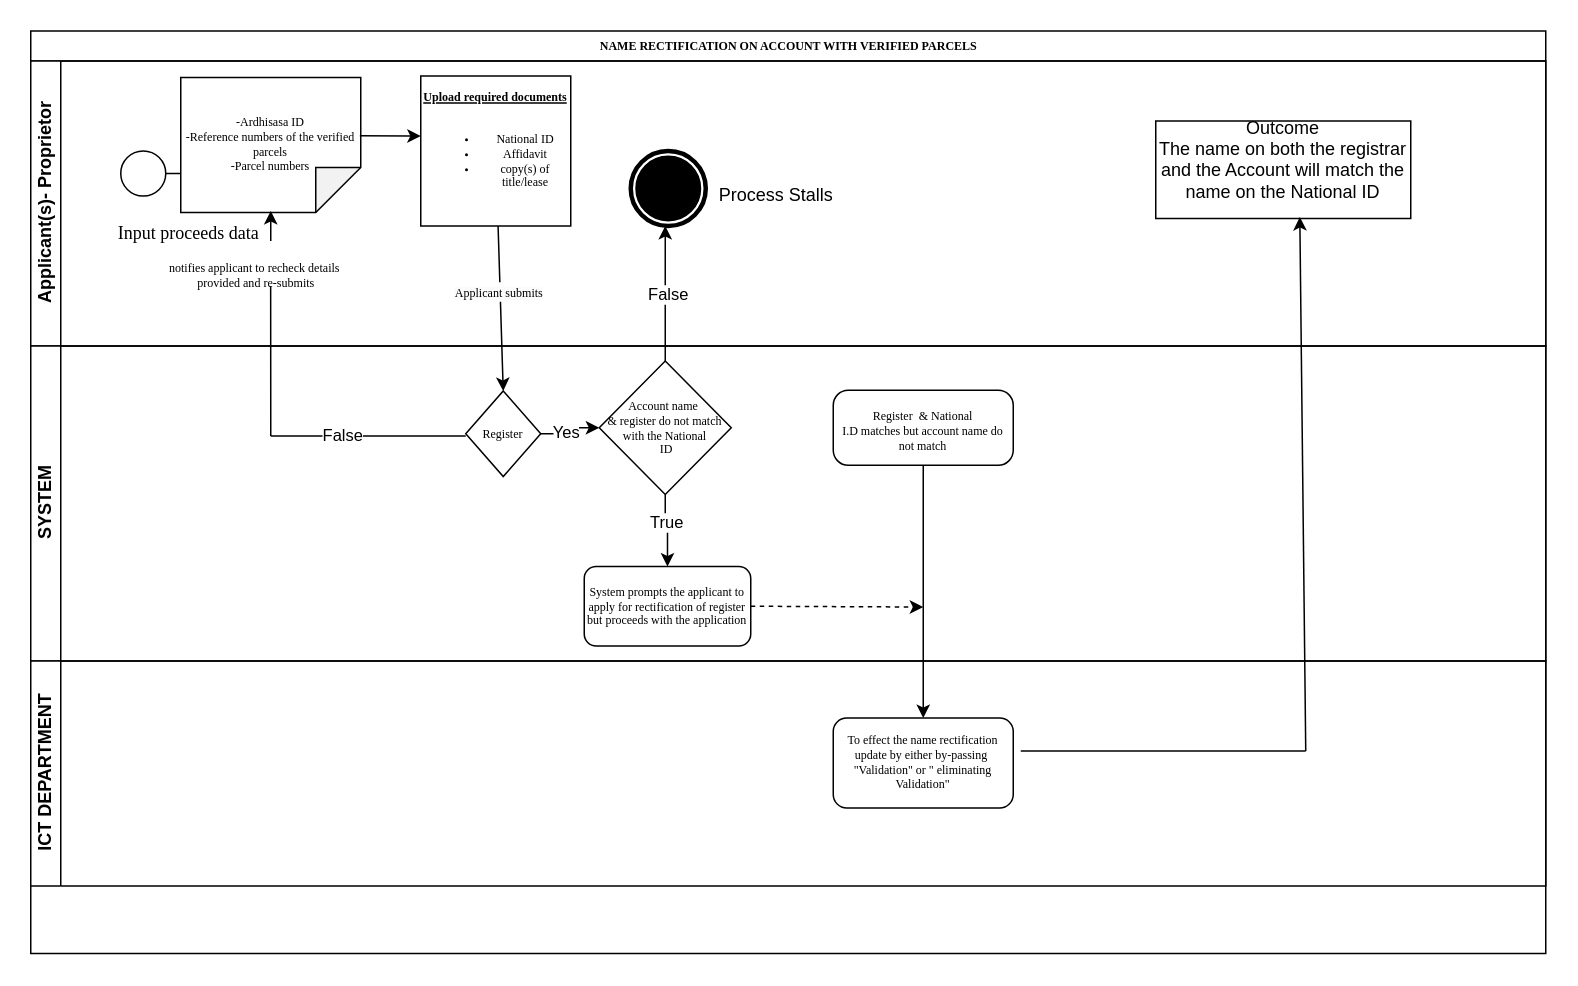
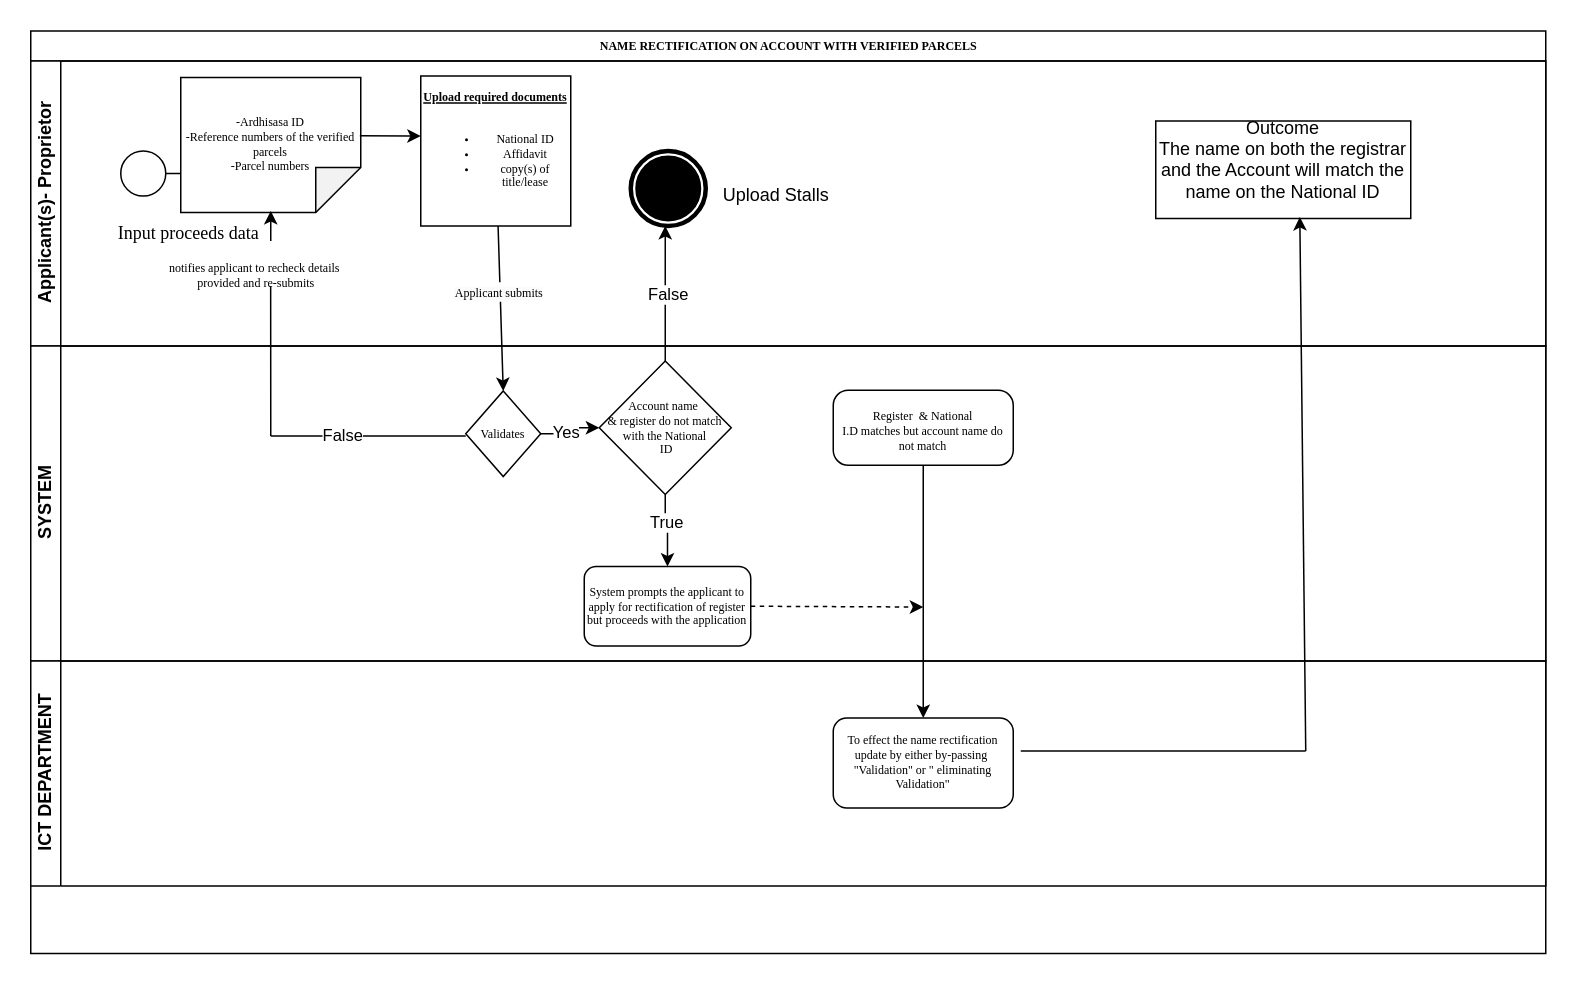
node "Process Stalls": label "Process Stalls" -> "Upload Stalls"
node "Register": label "Register" -> "Validates"
